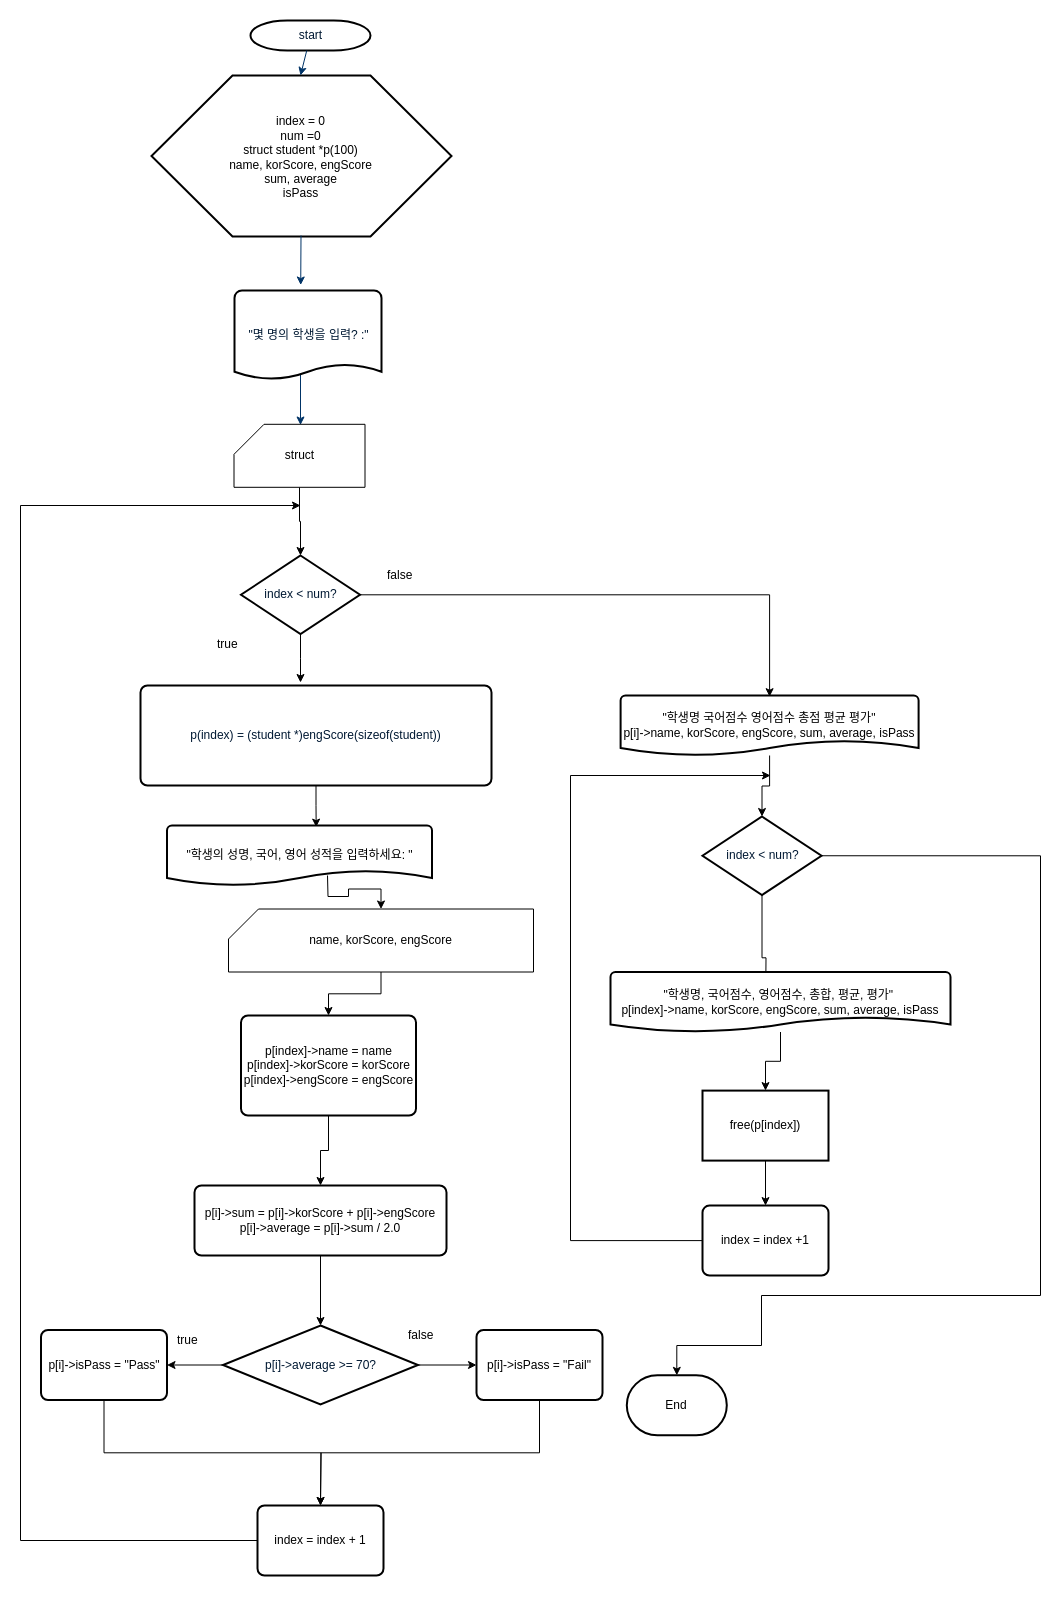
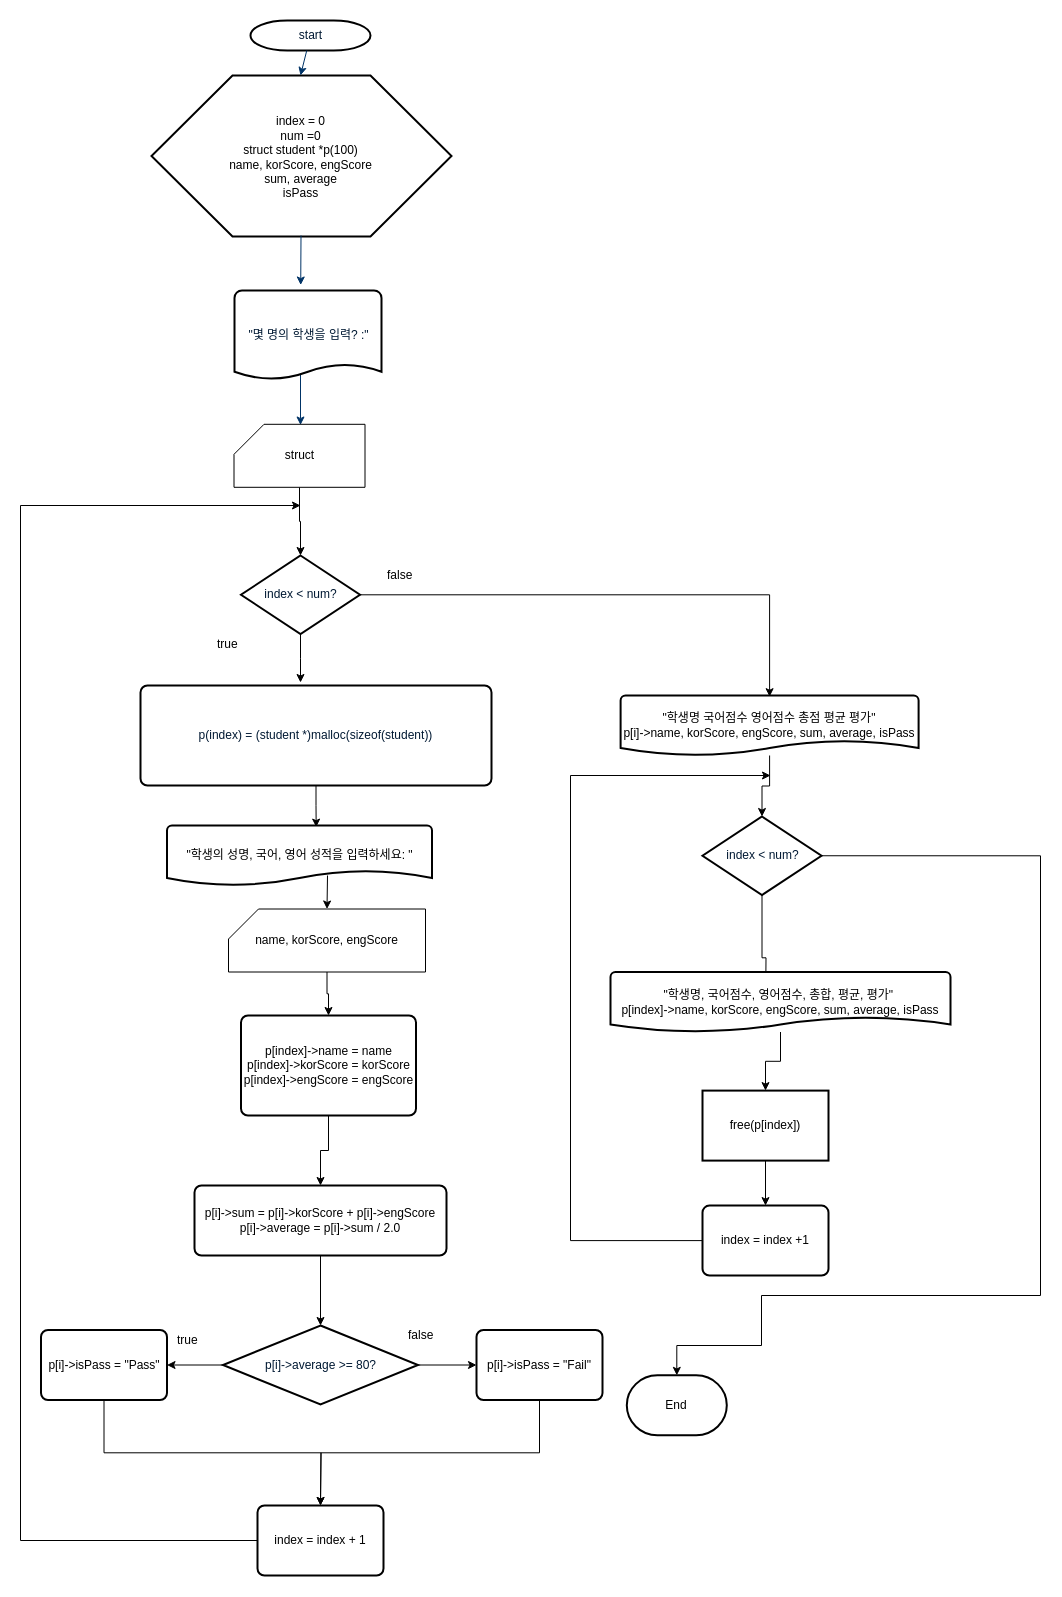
node "p(index) = (student *)engScore(sizeof(student))": label "p(index) = (student *)engScore(sizeof(student))" -> "p(index) = (student *)malloc(sizeof(student))"
node "name, korScore, engScore": size 305x63 -> 197x63
node "p[i]->average >= 70?": label "p[i]->average >= 70?" -> "p[i]->average >= 80?"
